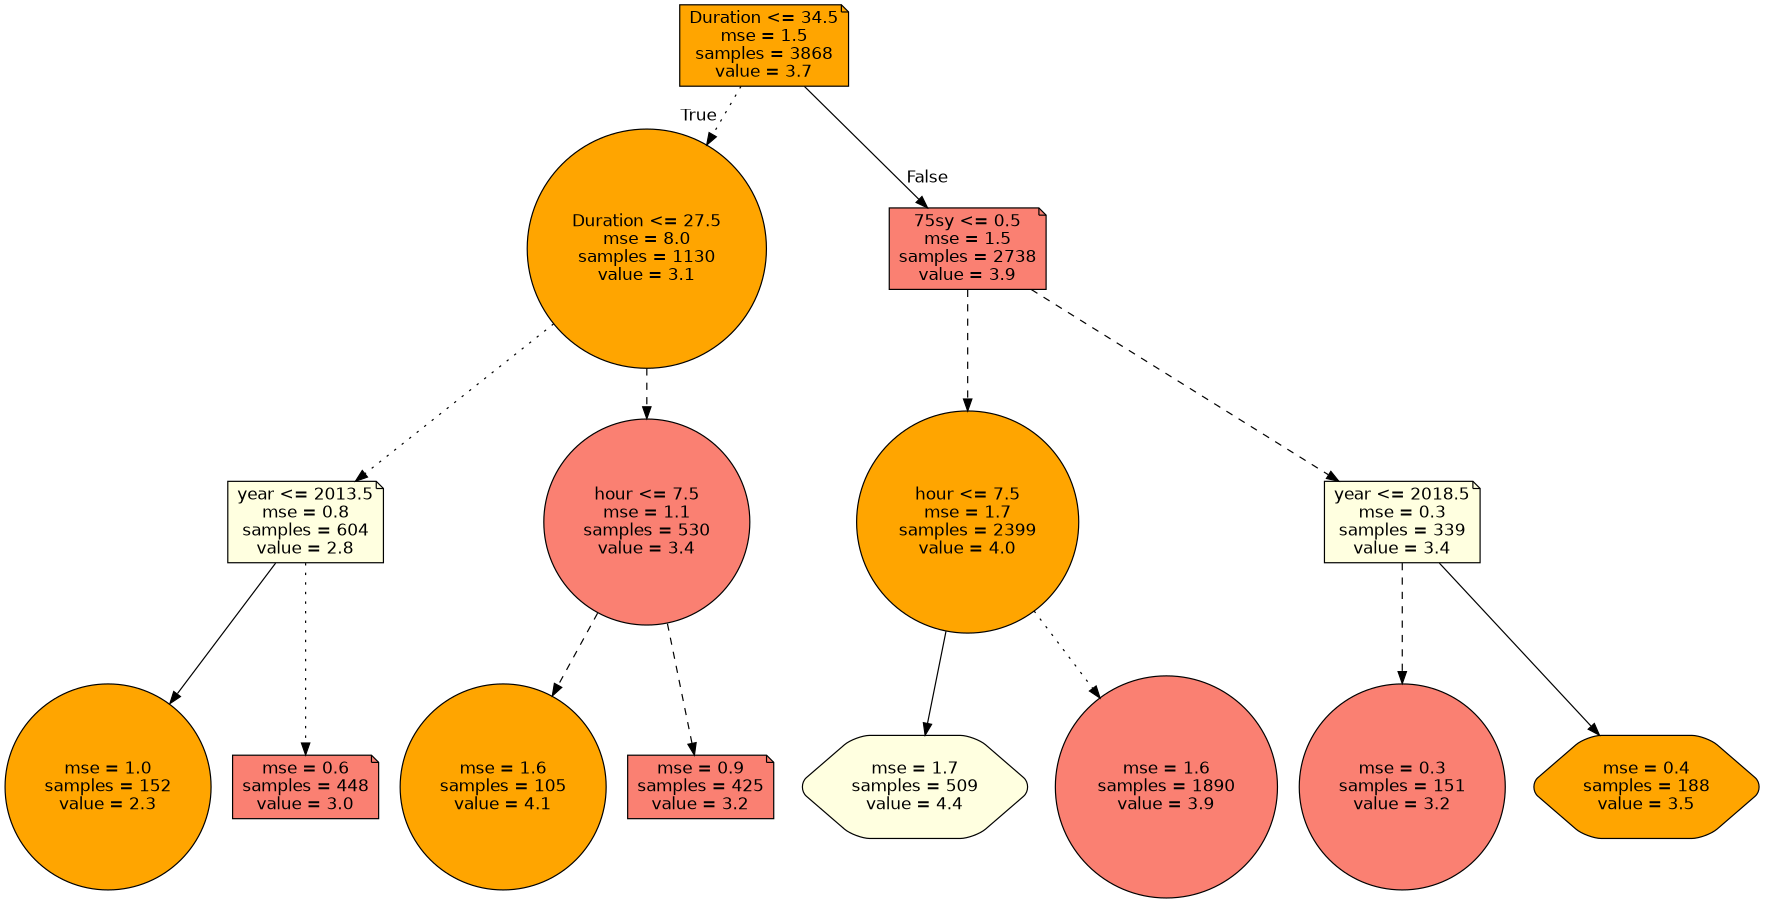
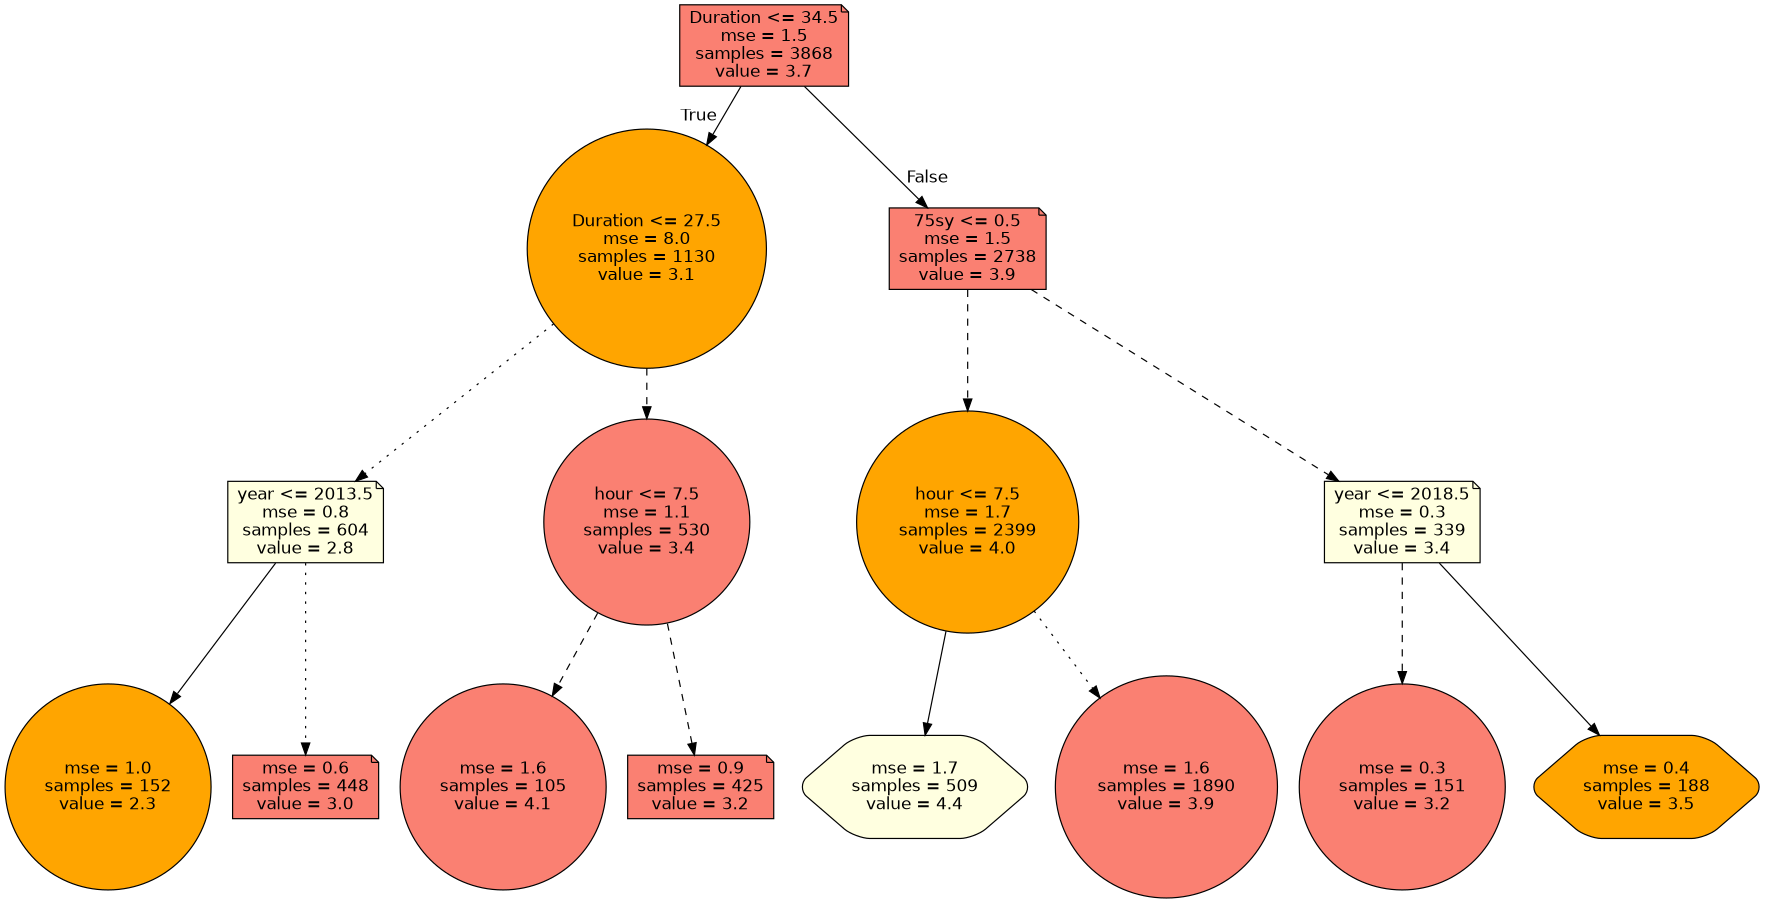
node "Duration <= 34.5 mse = 1.5 samples = 3868 value = 3.7": fillcolor orange -> salmon
edge "Duration <= 34.5 mse = 1.5 samples = 3868 value = 3.7" -> "Duration <= 27.5 mse = 8.0 samples = 1130 value = 3.1": style dotted -> solid
node "mse = 1.6 samples = 105 value = 4.1": fillcolor orange -> salmon
